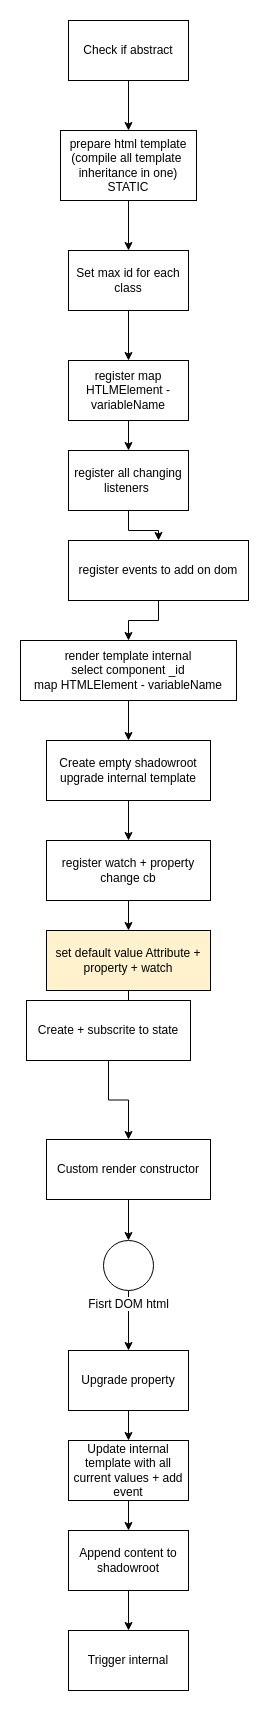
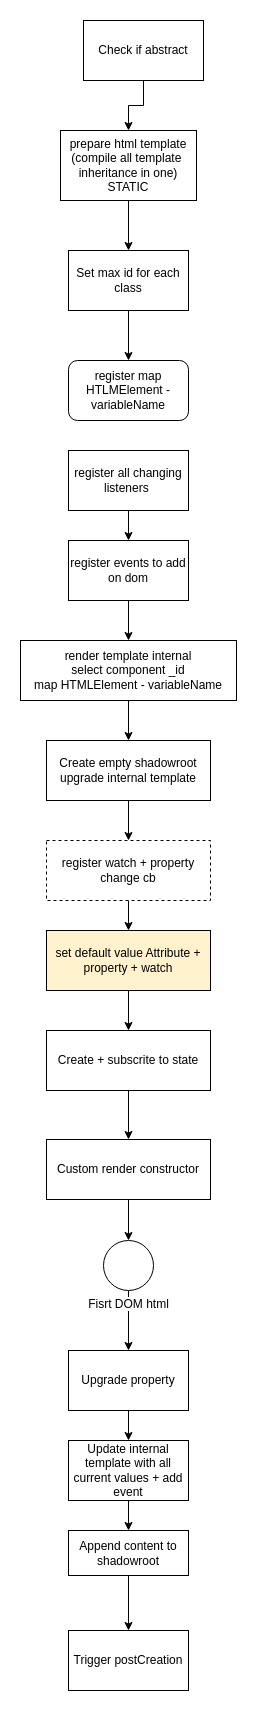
node "Check if abstract": moved (129, 51) -> (144, 51)
node "register map HTLMElement - variableName": shape rectangle -> rounded rectangle
edge "register map HTLMElement - variableName" -> "register all changing listeners": removed
node "register events to add on dom": size 180x60 -> 120x60
node "register watch + property change cb": style solid -> dashed
node "Create + subscrite to state": moved (109, 1031) -> (129, 1061)
node "Append content to shadowroot": size 120x60 -> 120x45
node "Trigger internal": label "Trigger internal" -> "Trigger postCreation"
